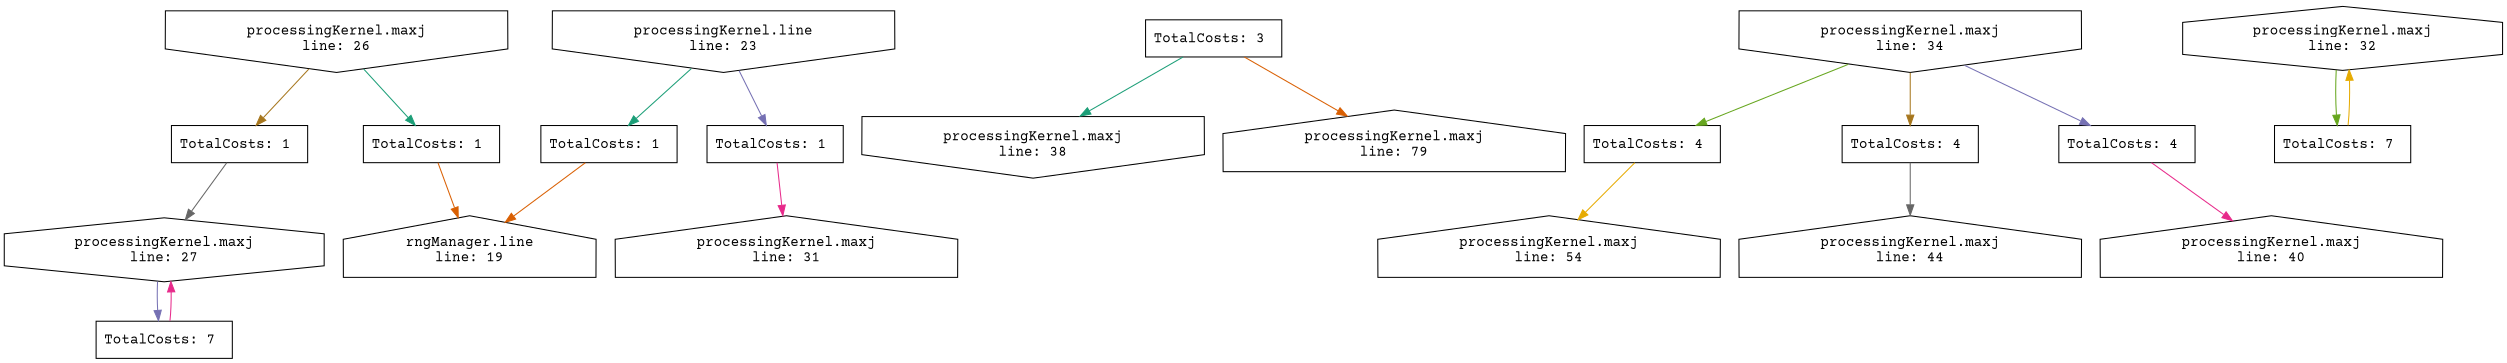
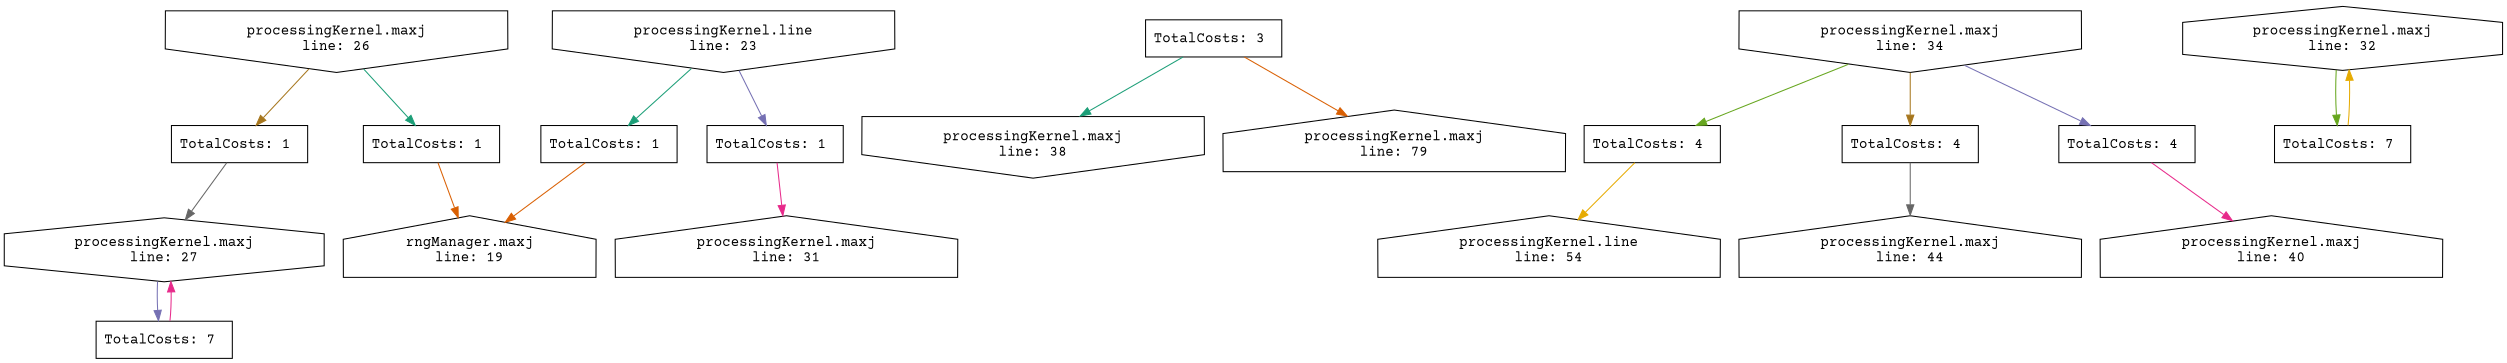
node "rngManager.line line: 19": label "rngManager.line line: 19" -> "rngManager.maxj line: 19"
node "processingKernel.maxj line: 54": label "processingKernel.maxj line: 54" -> "processingKernel.line line: 54"
